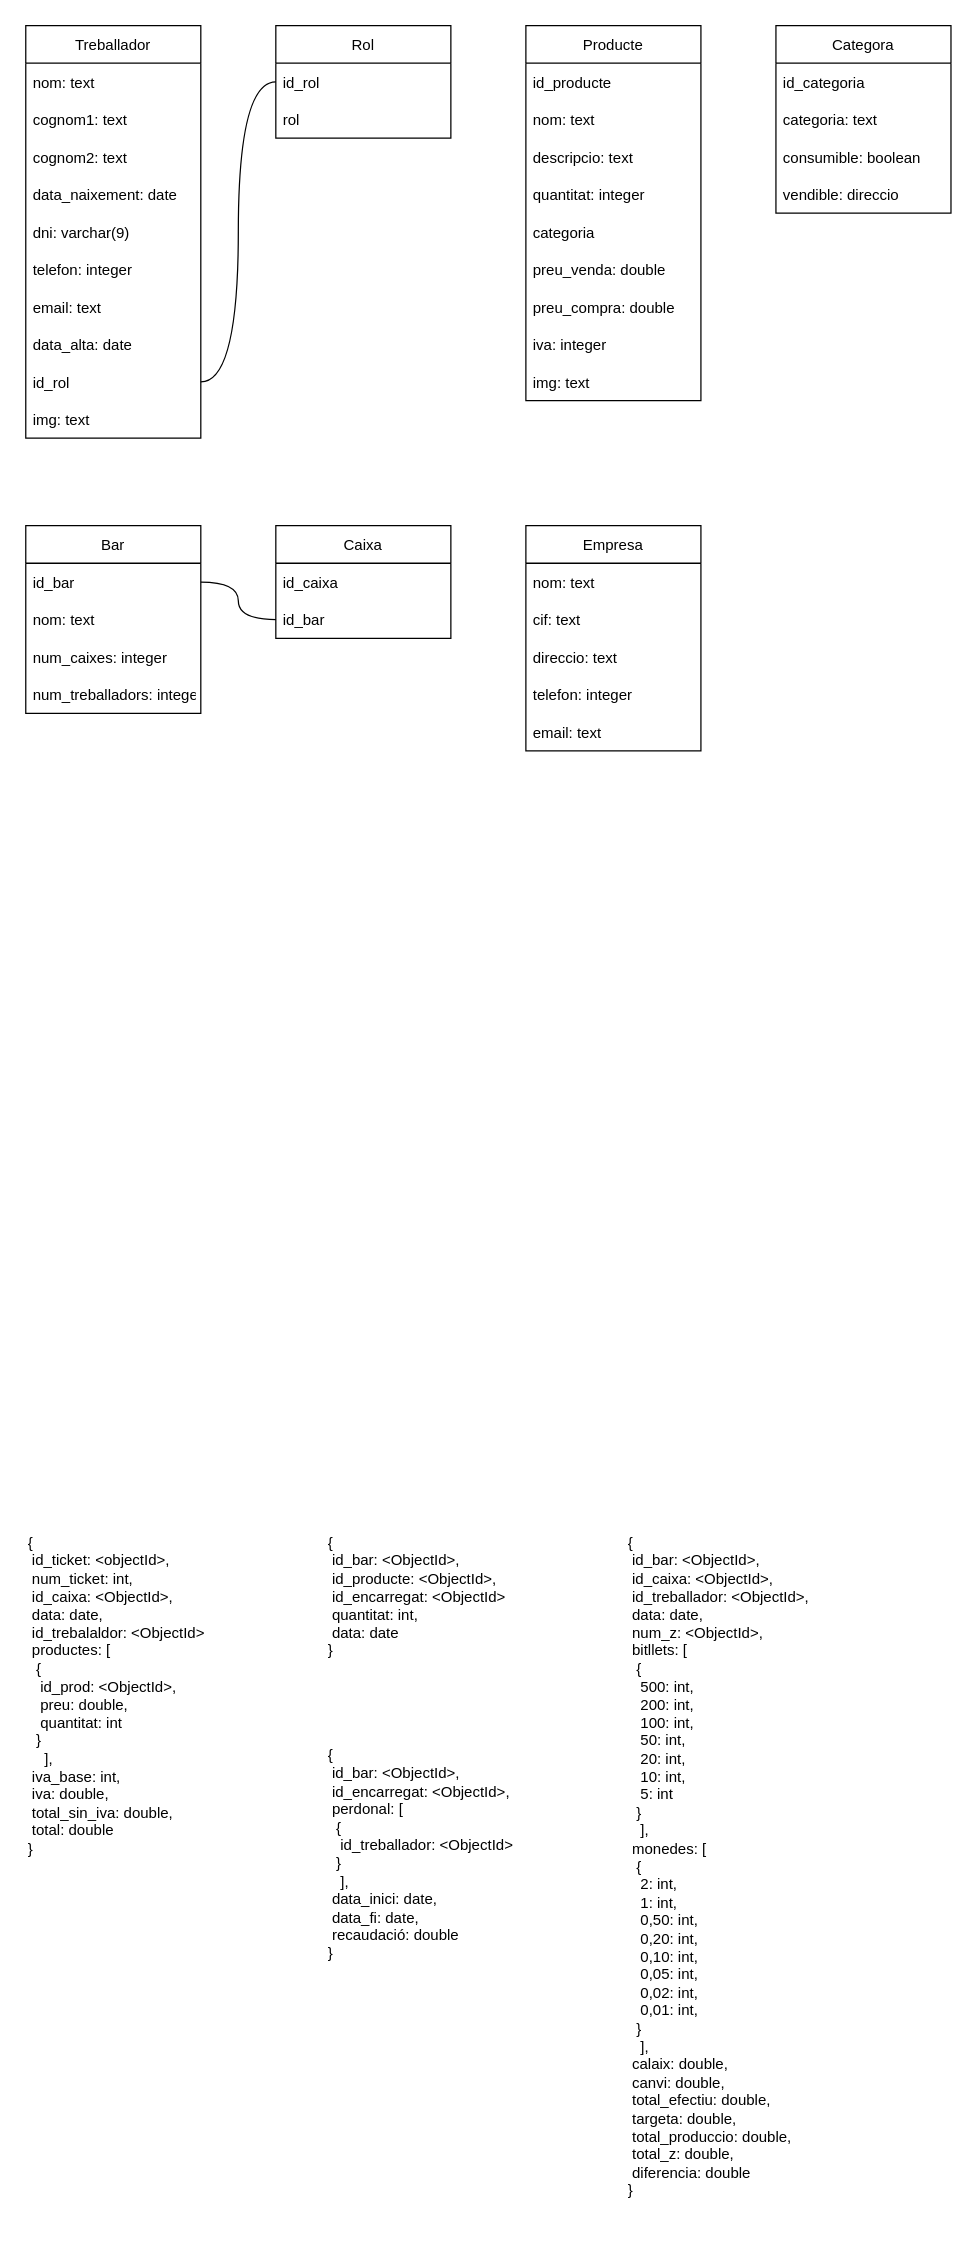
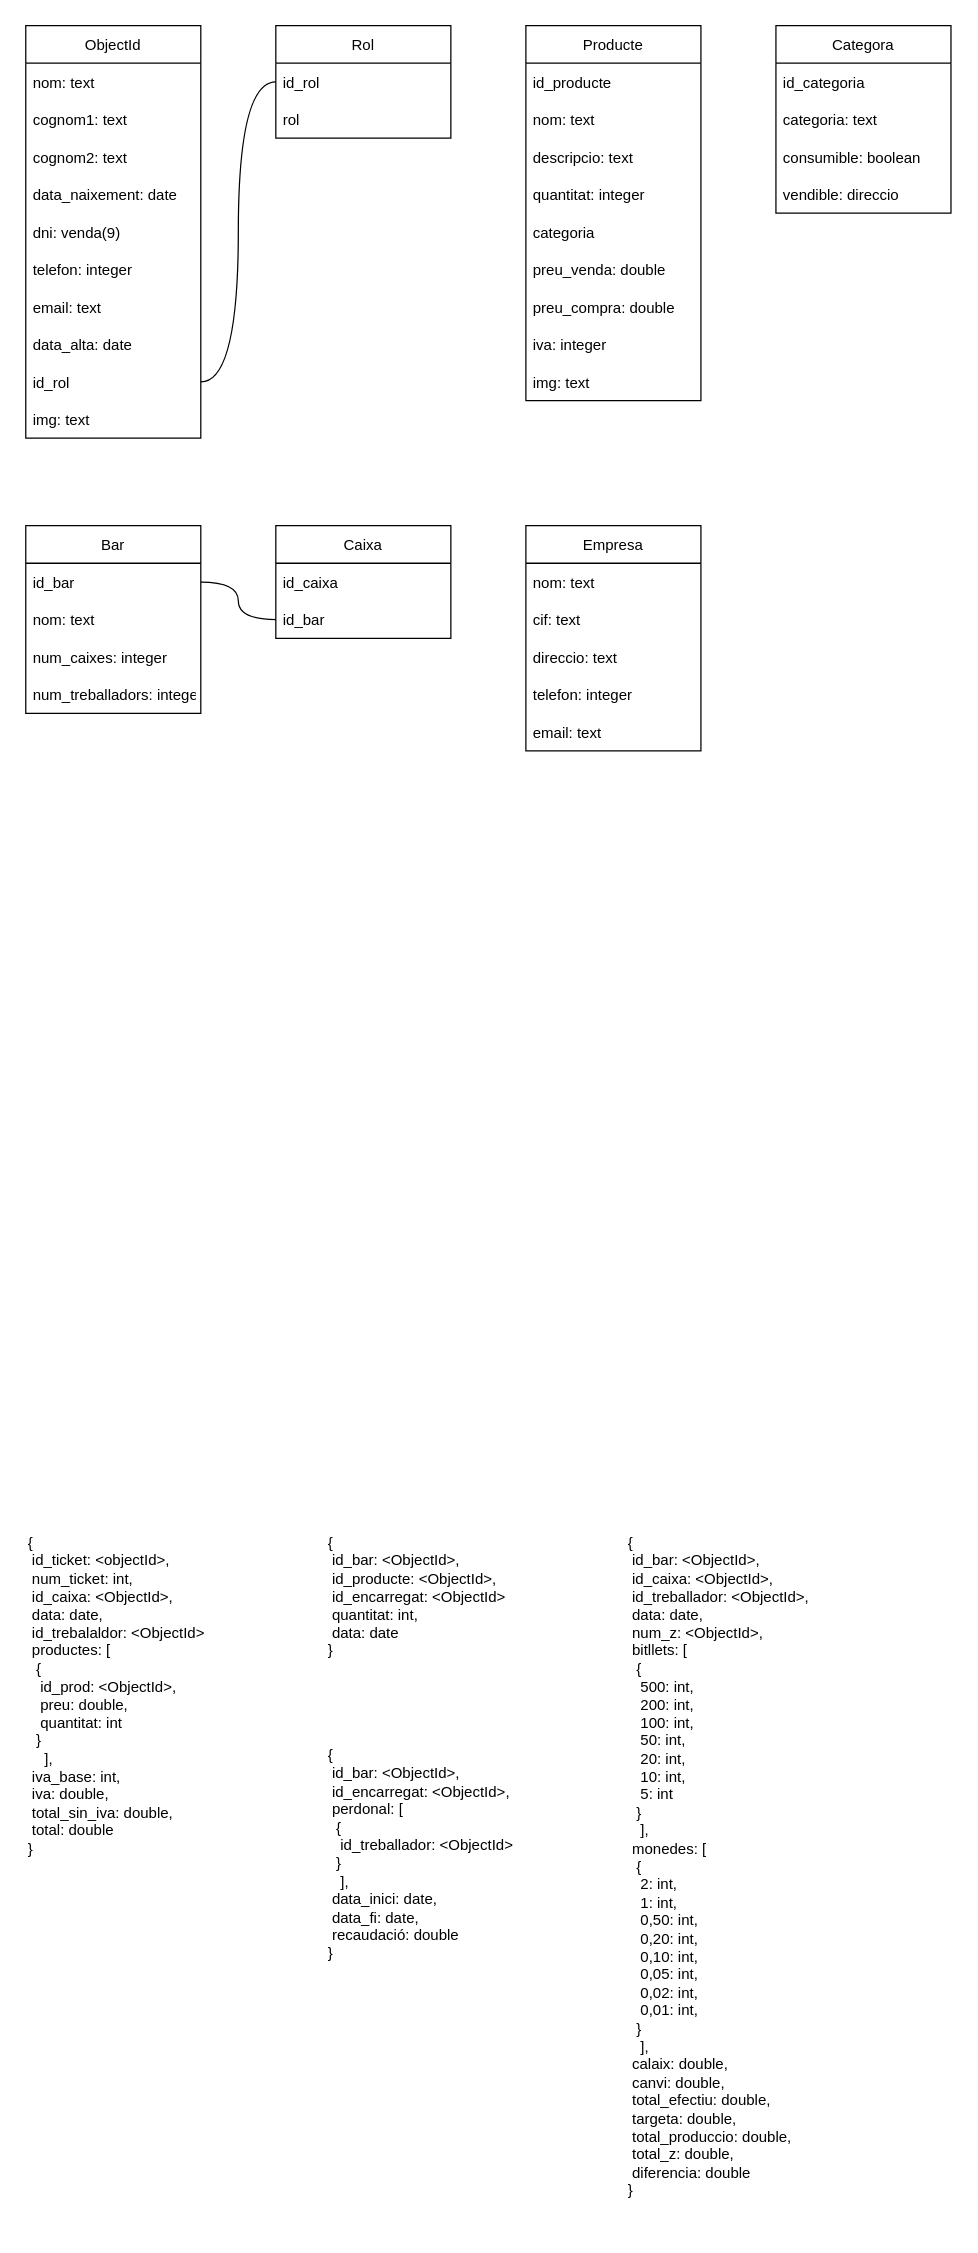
node "Treballador": label "Treballador" -> "ObjectId"
node "dni: varchar(9)": label "dni: varchar(9)" -> "dni: venda(9)"
